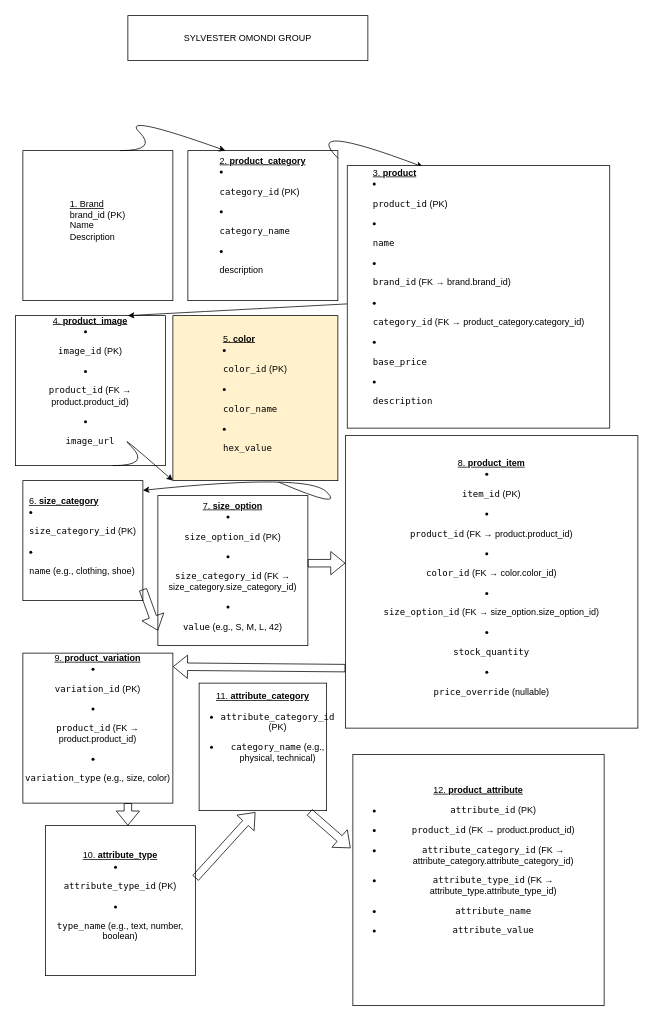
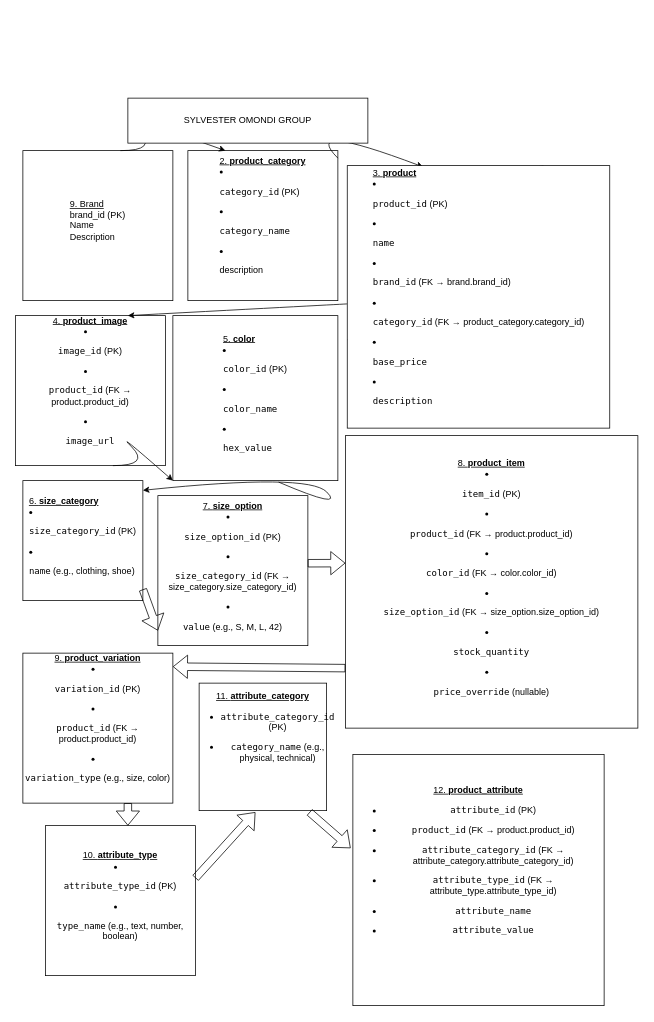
node "SYLVESTER OMONDI GROUP": moved (248, 38) -> (248, 120)
node "1. Brand brand_id (PK) Name Description": label "1. Brand brand_id (PK) Name Description" -> "9. Brand brand_id (PK) Name Description"
node "5. color color_id (PK) color_name hex_value": fillcolor #fff2cc -> #ffffff
